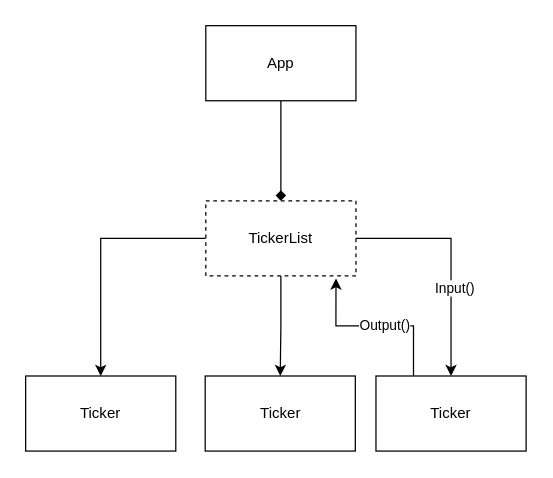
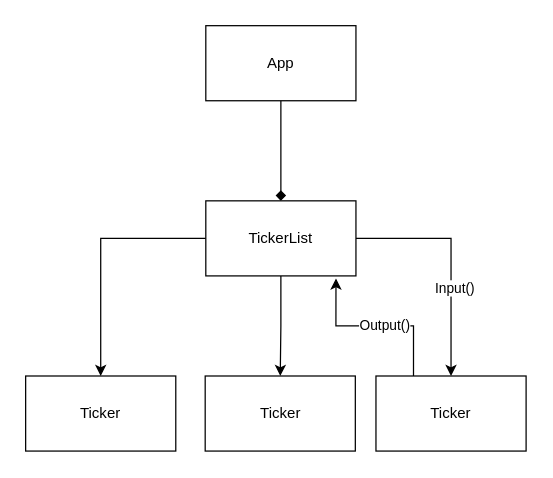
node "TickerList": style dashed -> solid
